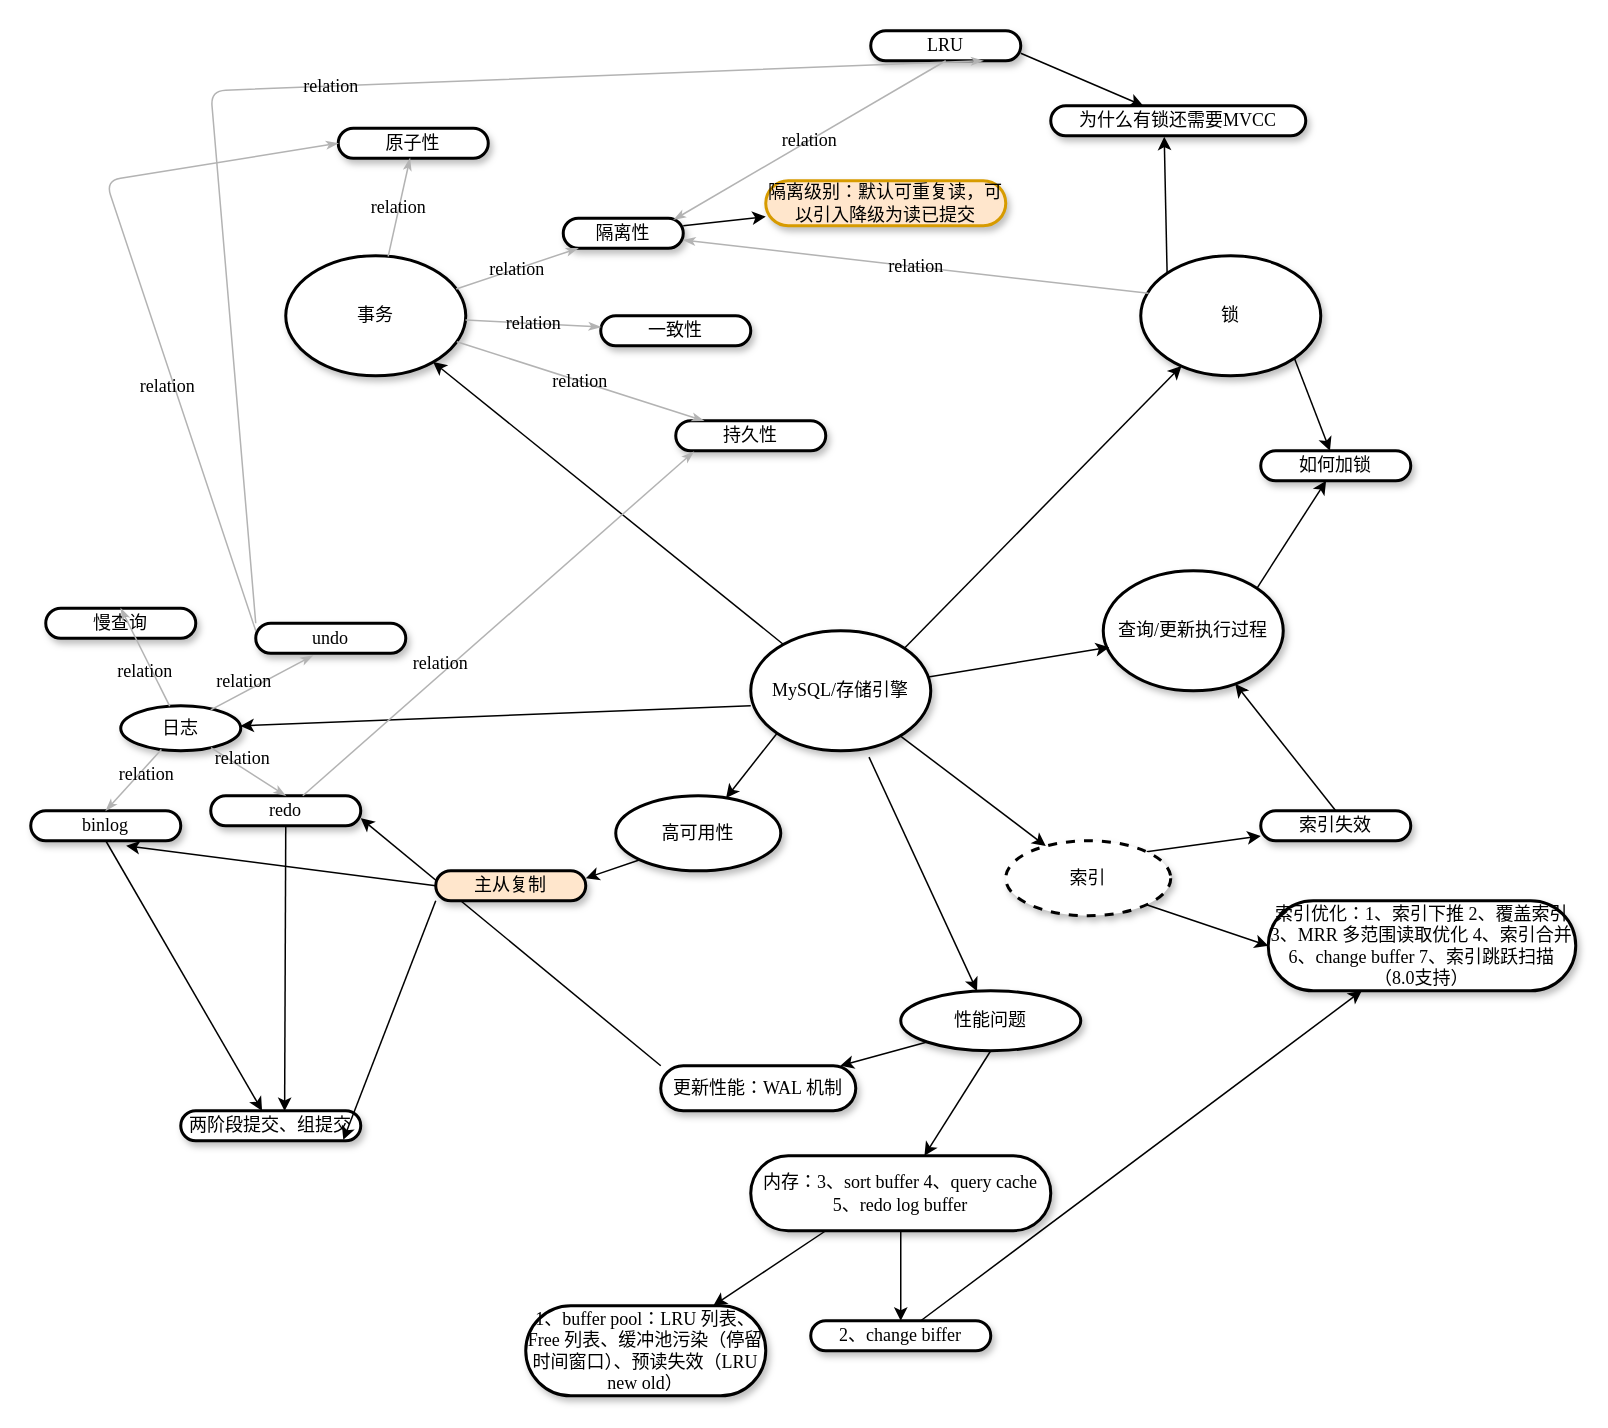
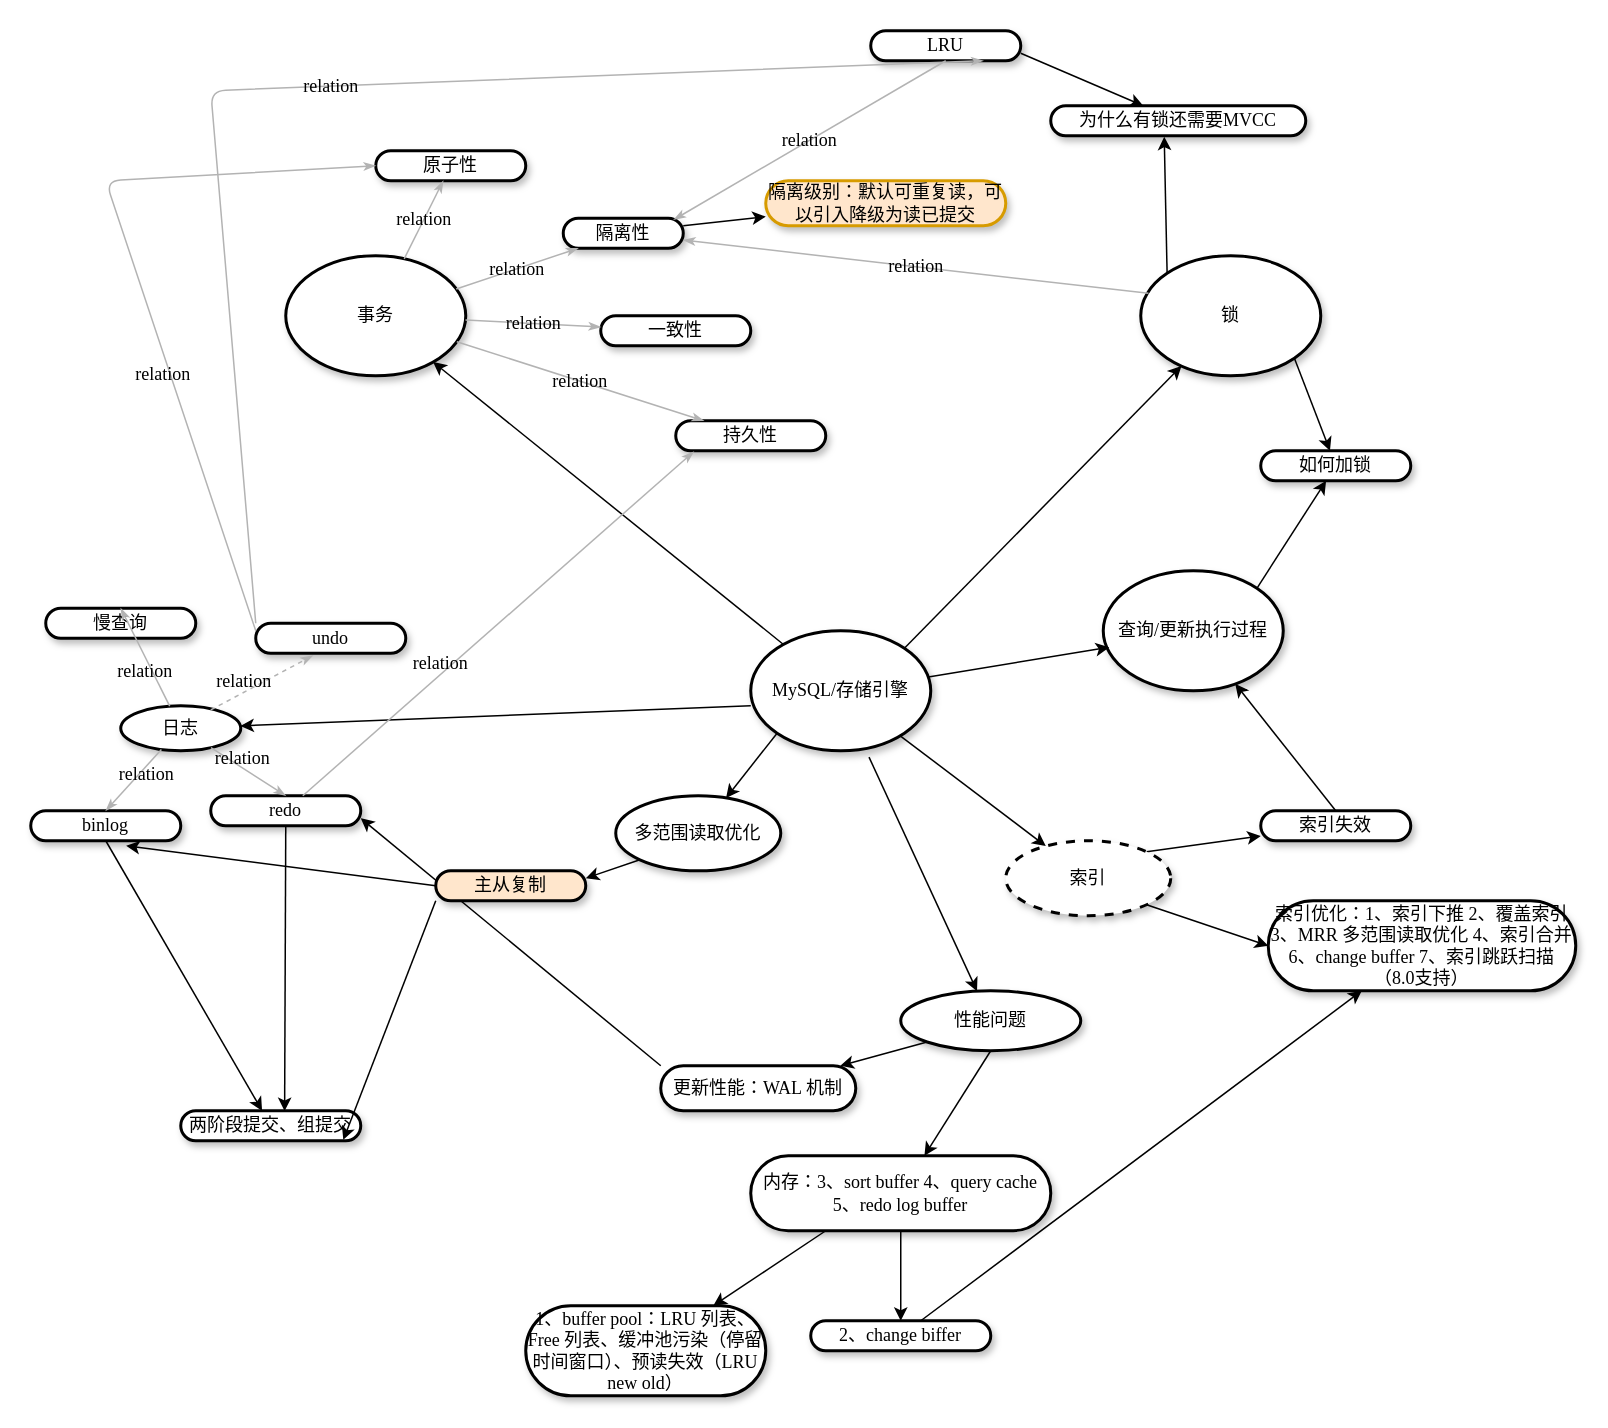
node "原子性": moved (413, 143) -> (451, 166)
edge "日志" -> "undo": style solid -> dashed
node "高可用性": label "高可用性" -> "多范围读取优化"
